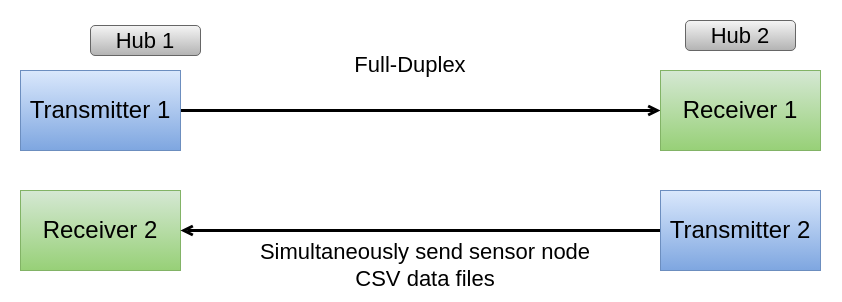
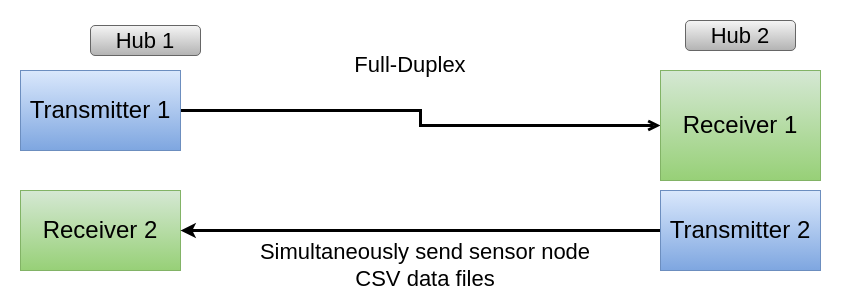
node "Receiver 1": size 160x80 -> 160x110
edge "Transmitter 2" -> "Receiver 2": arrowhead open -> classic
